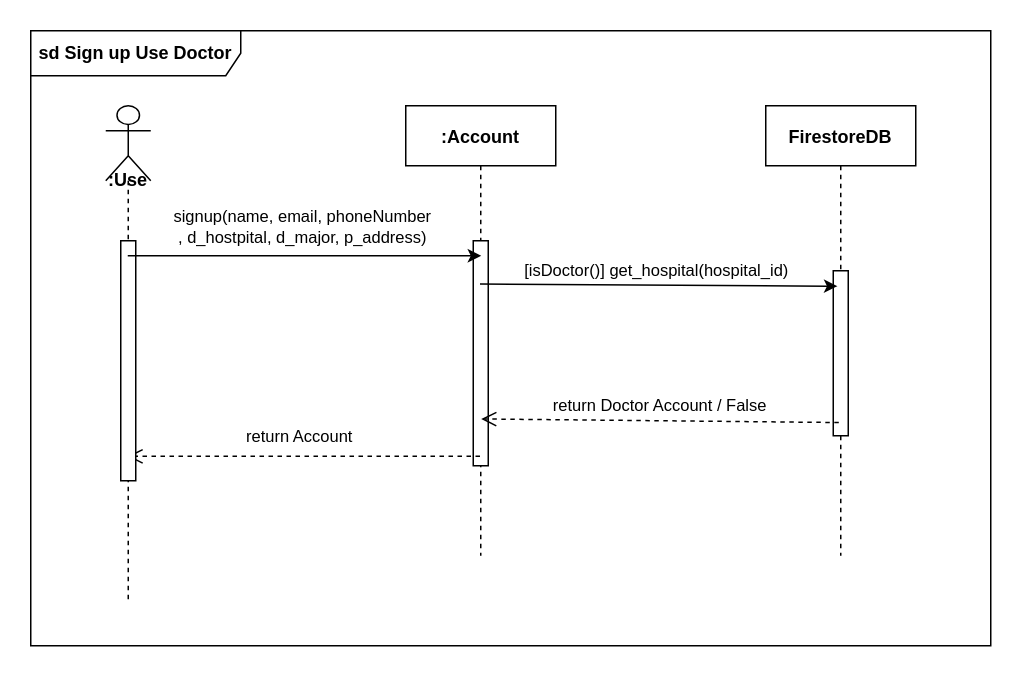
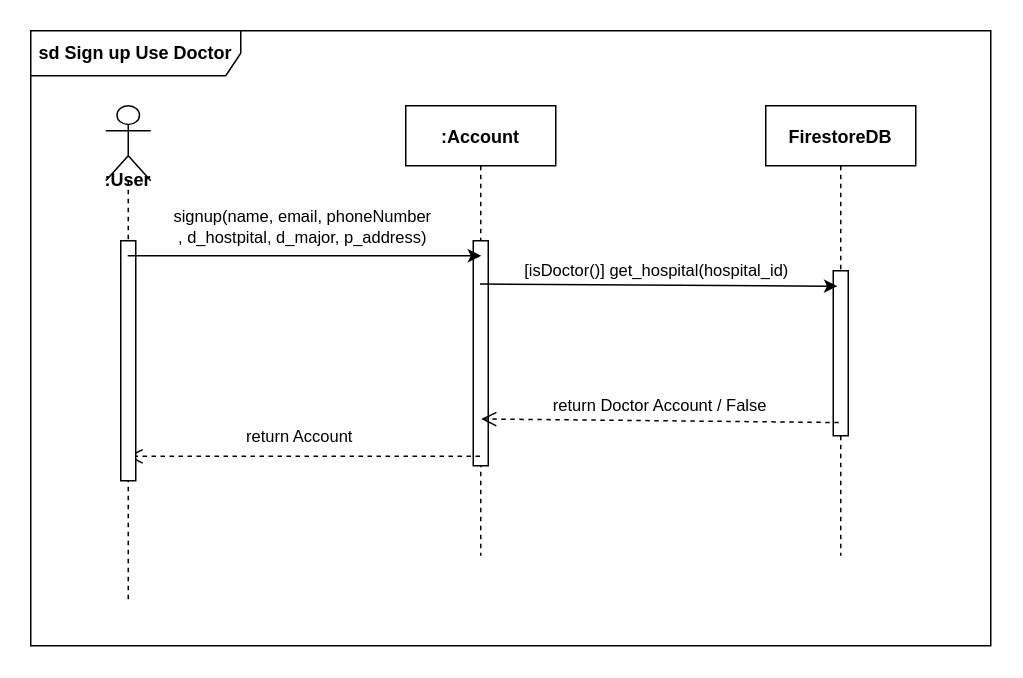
node ":Use": label ":Use" -> ":User"
